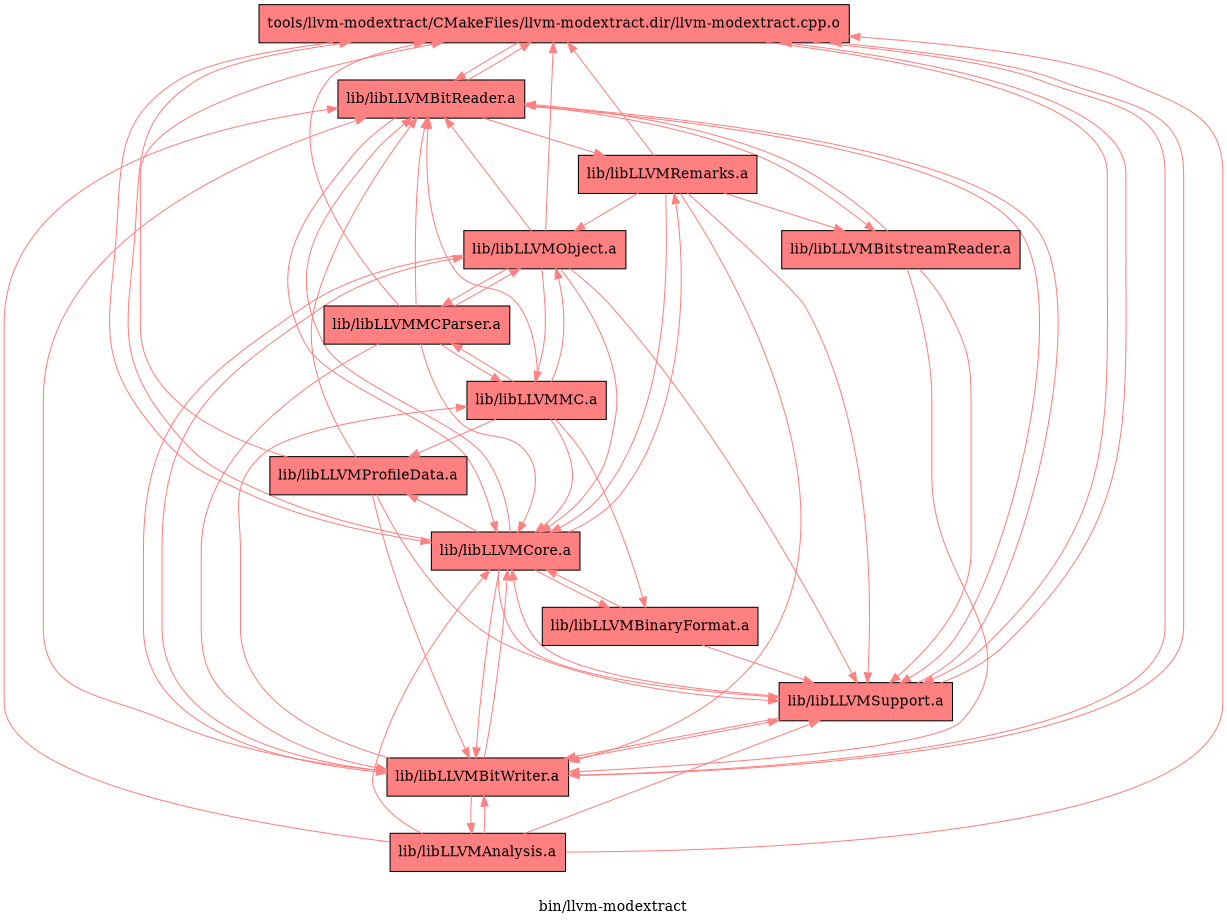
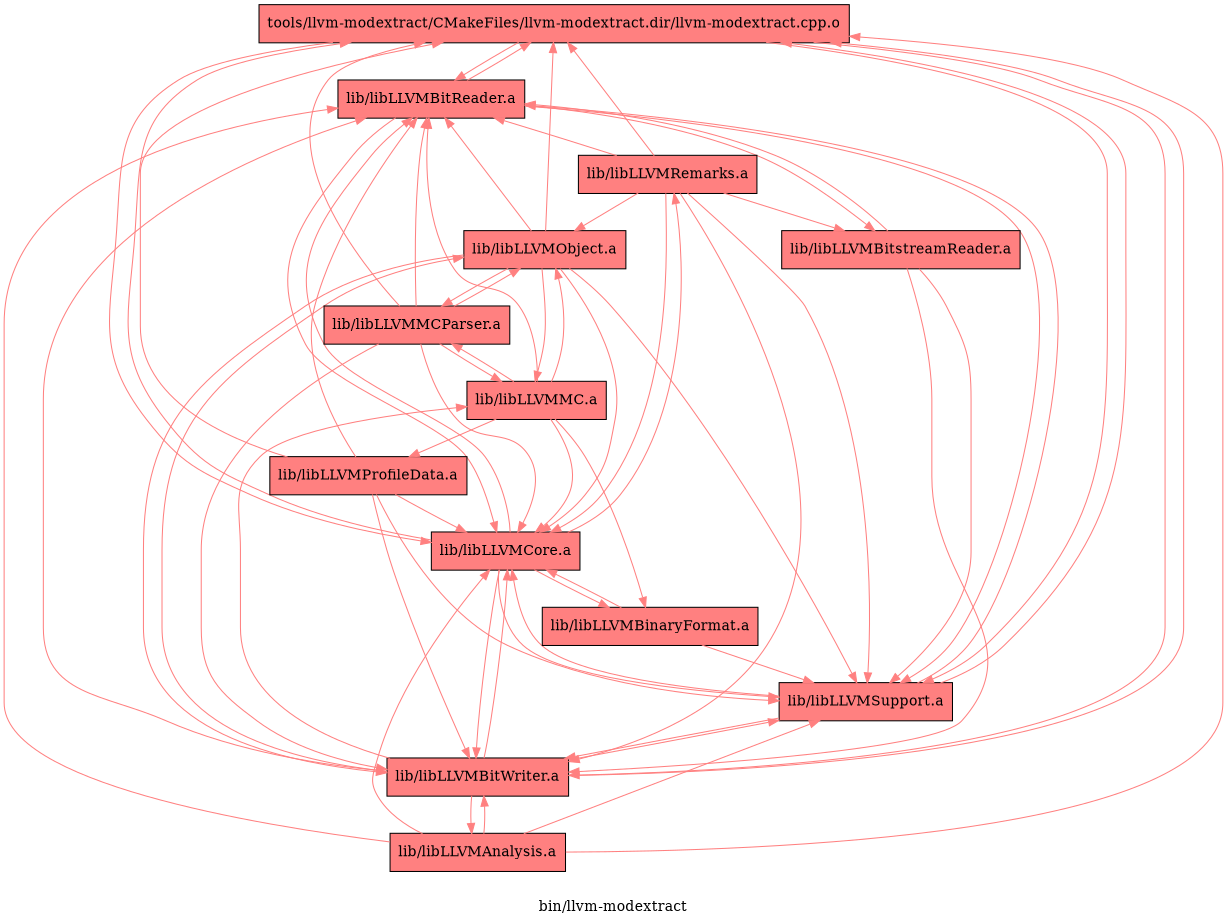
edge "lib/libLLVMBitReader.a" -> "lib/libLLVMRemarks.a": reversed
edge "lib/libLLVMCore.a" -> "lib/libLLVMProfileData.a": reversed
